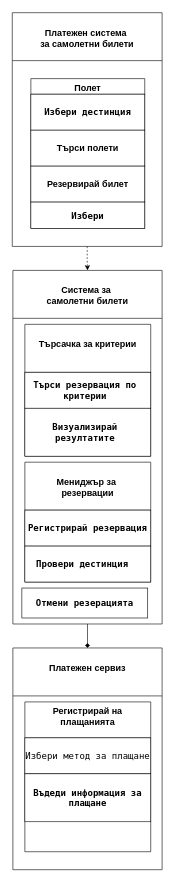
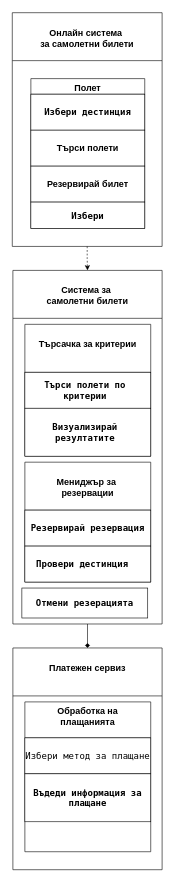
node "Платежен система за самолетни билети": label "Платежен система за самолетни билети" -> "Онлайн система за самолетни билети"
node "Търси резервация по критерии": label "Търси резервация по критерии" -> "Търси полети по критерии"
node "Регистрирай резервация": label "Регистрирай резервация" -> "Резервирай резервация"
node "Регистрирай на плащанията": label "Регистрирай на плащанията" -> "Обработка на плащанията"
